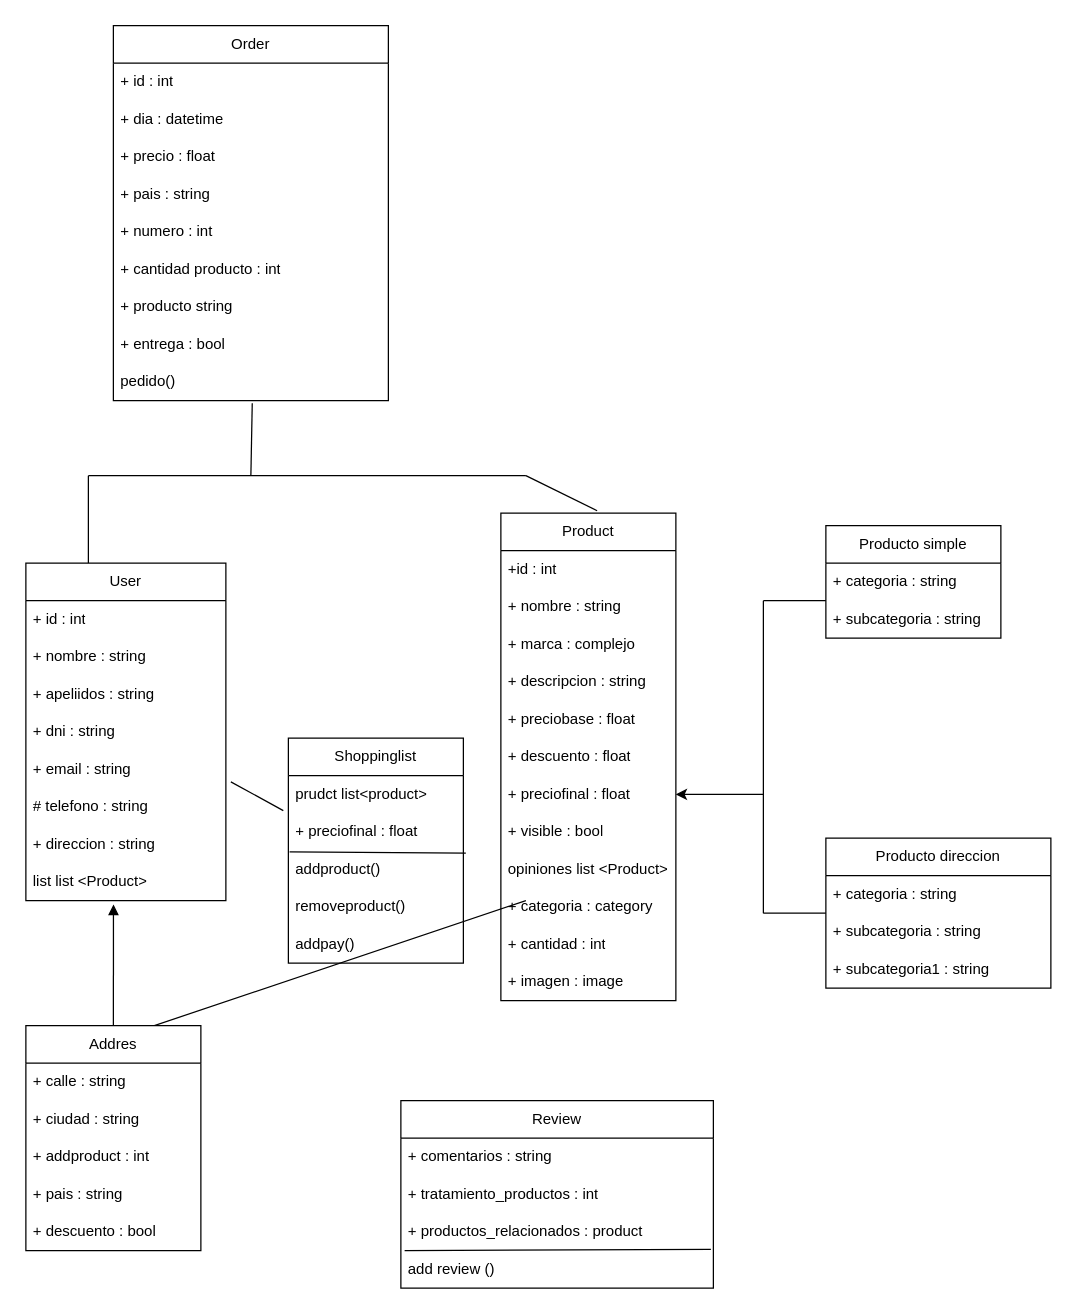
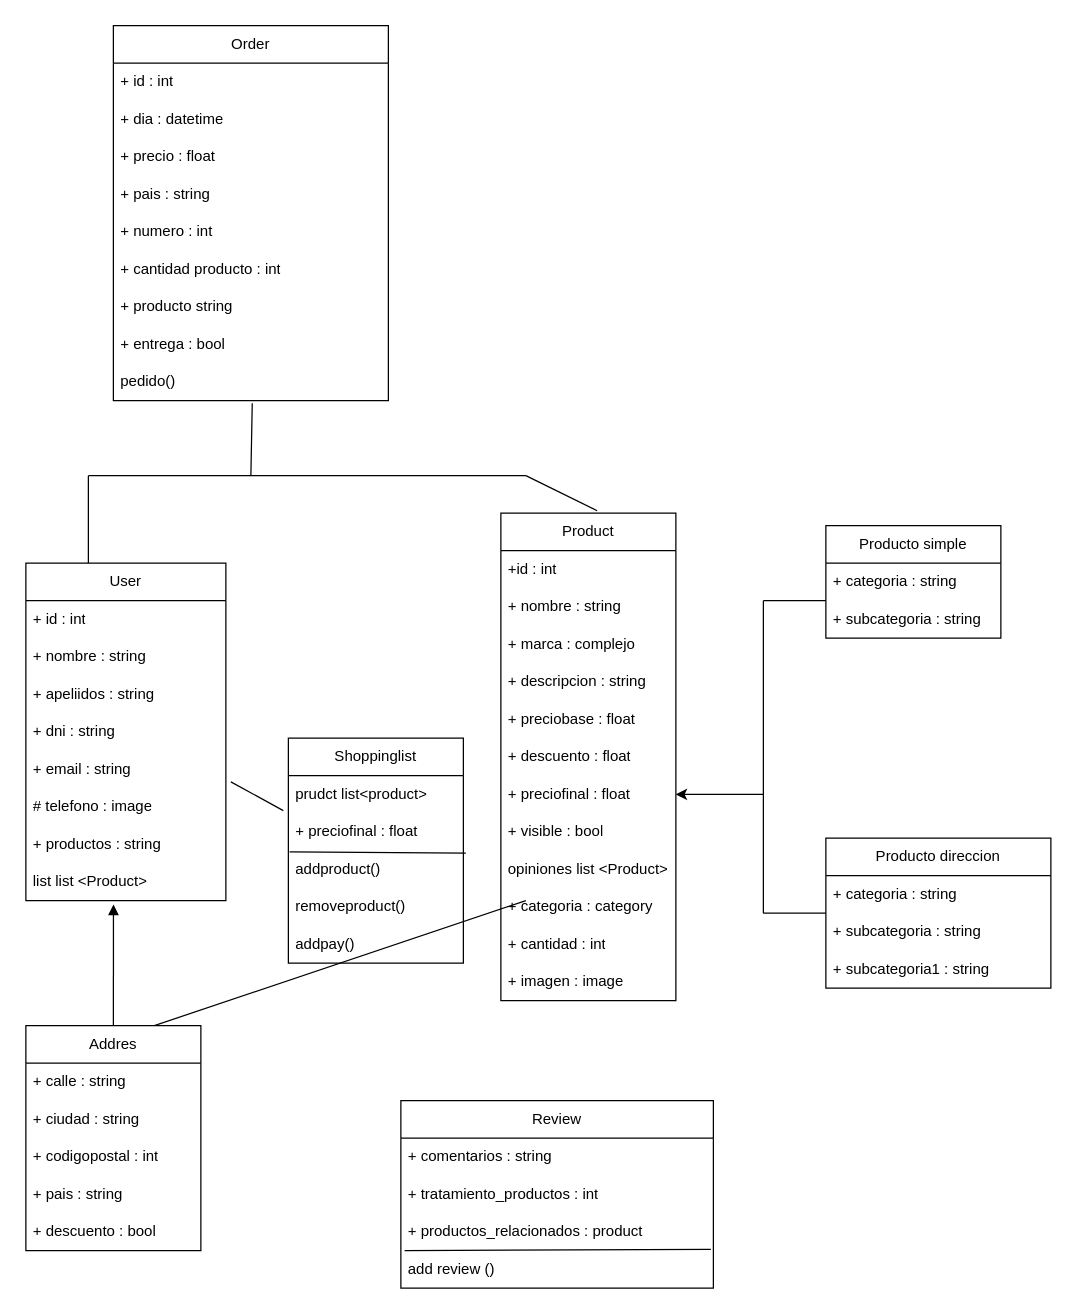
node "# telefono : string": label "# telefono : string" -> "# telefono : image"
node "+ direccion : string": label "+ direccion : string" -> "+ productos : string"
node "+ addproduct : int": label "+ addproduct : int" -> "+ codigopostal : int"
